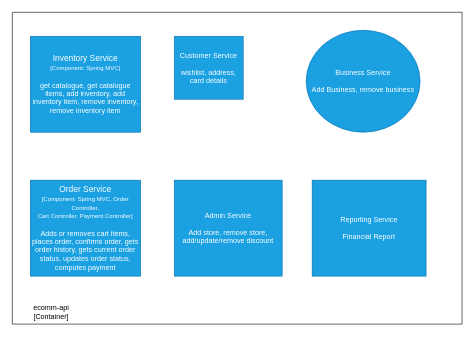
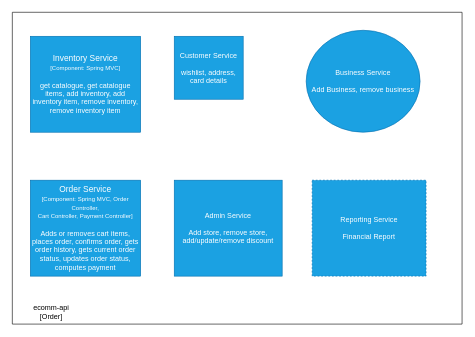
node "Reporting Service Financial Report": style solid -> dashed
node "ecomm-api [Container]": label "ecomm-api [Container]" -> "ecomm-api [Order]"
